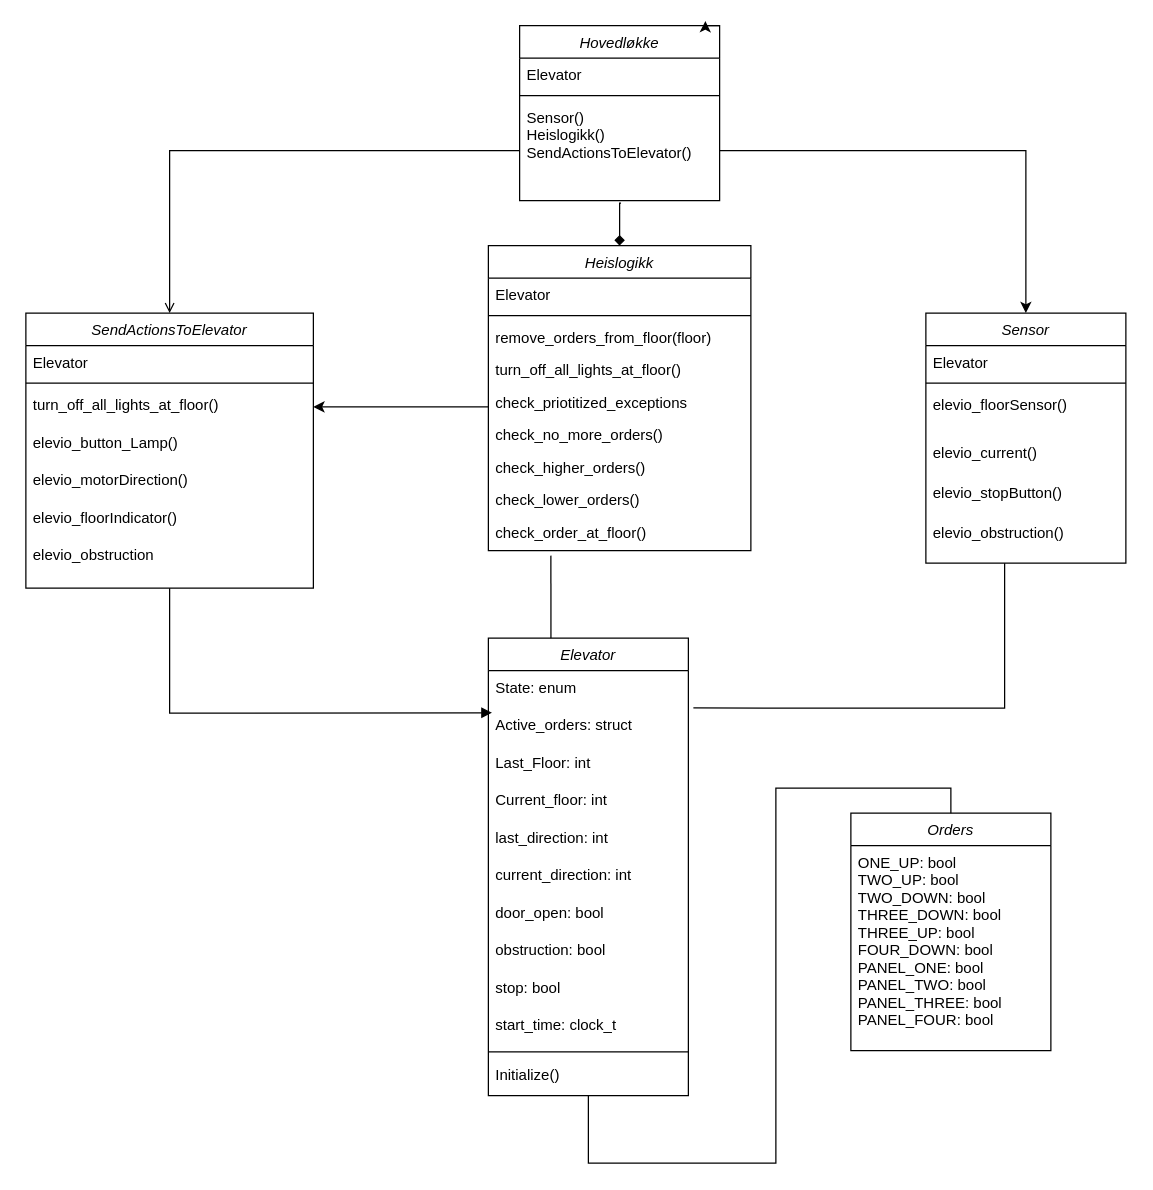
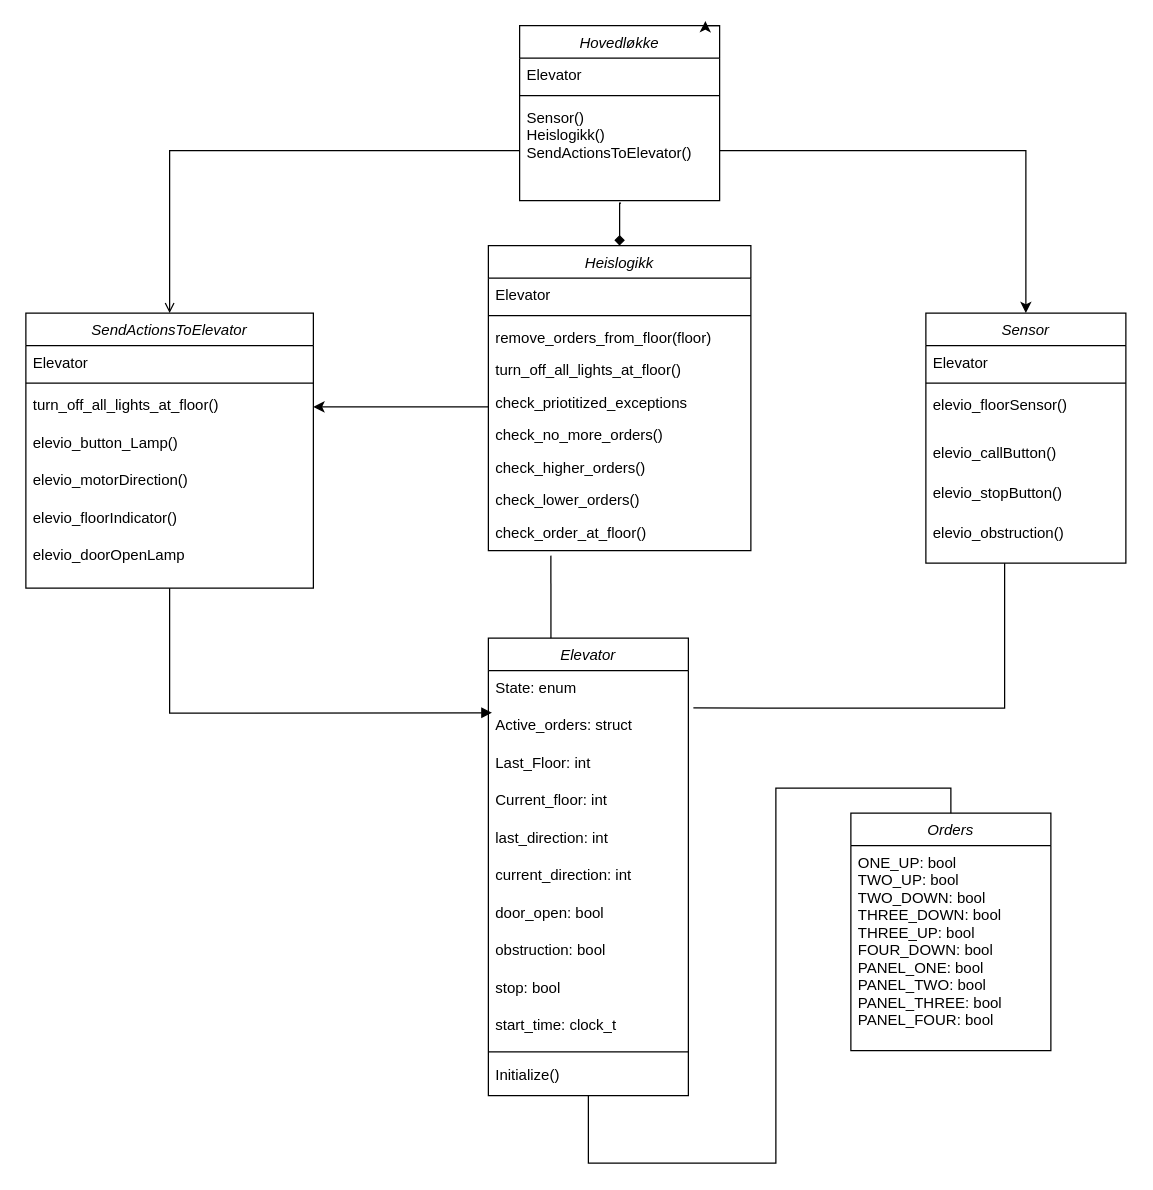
node "elevio_current()": label "elevio_current()" -> "elevio_callButton()"
node "elevio_obstruction": label "elevio_obstruction" -> "elevio_doorOpenLamp"
